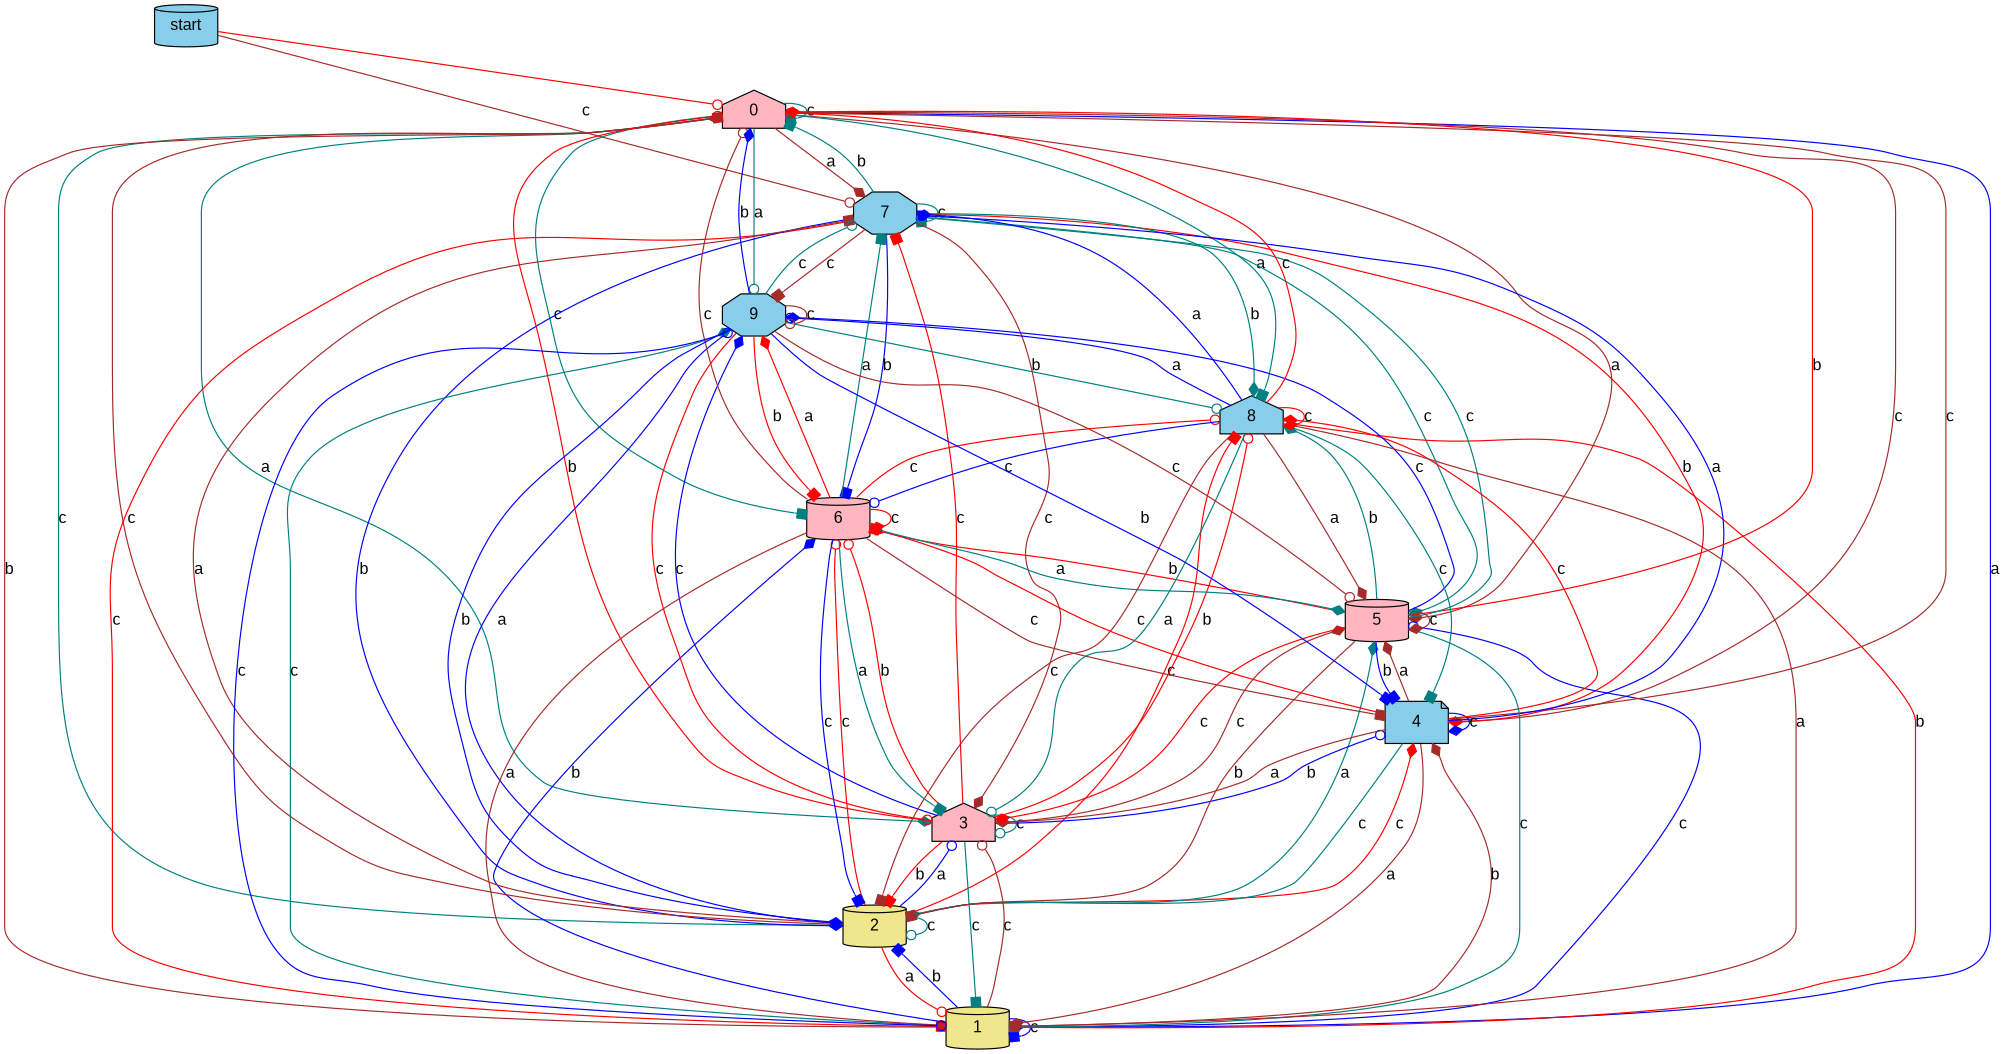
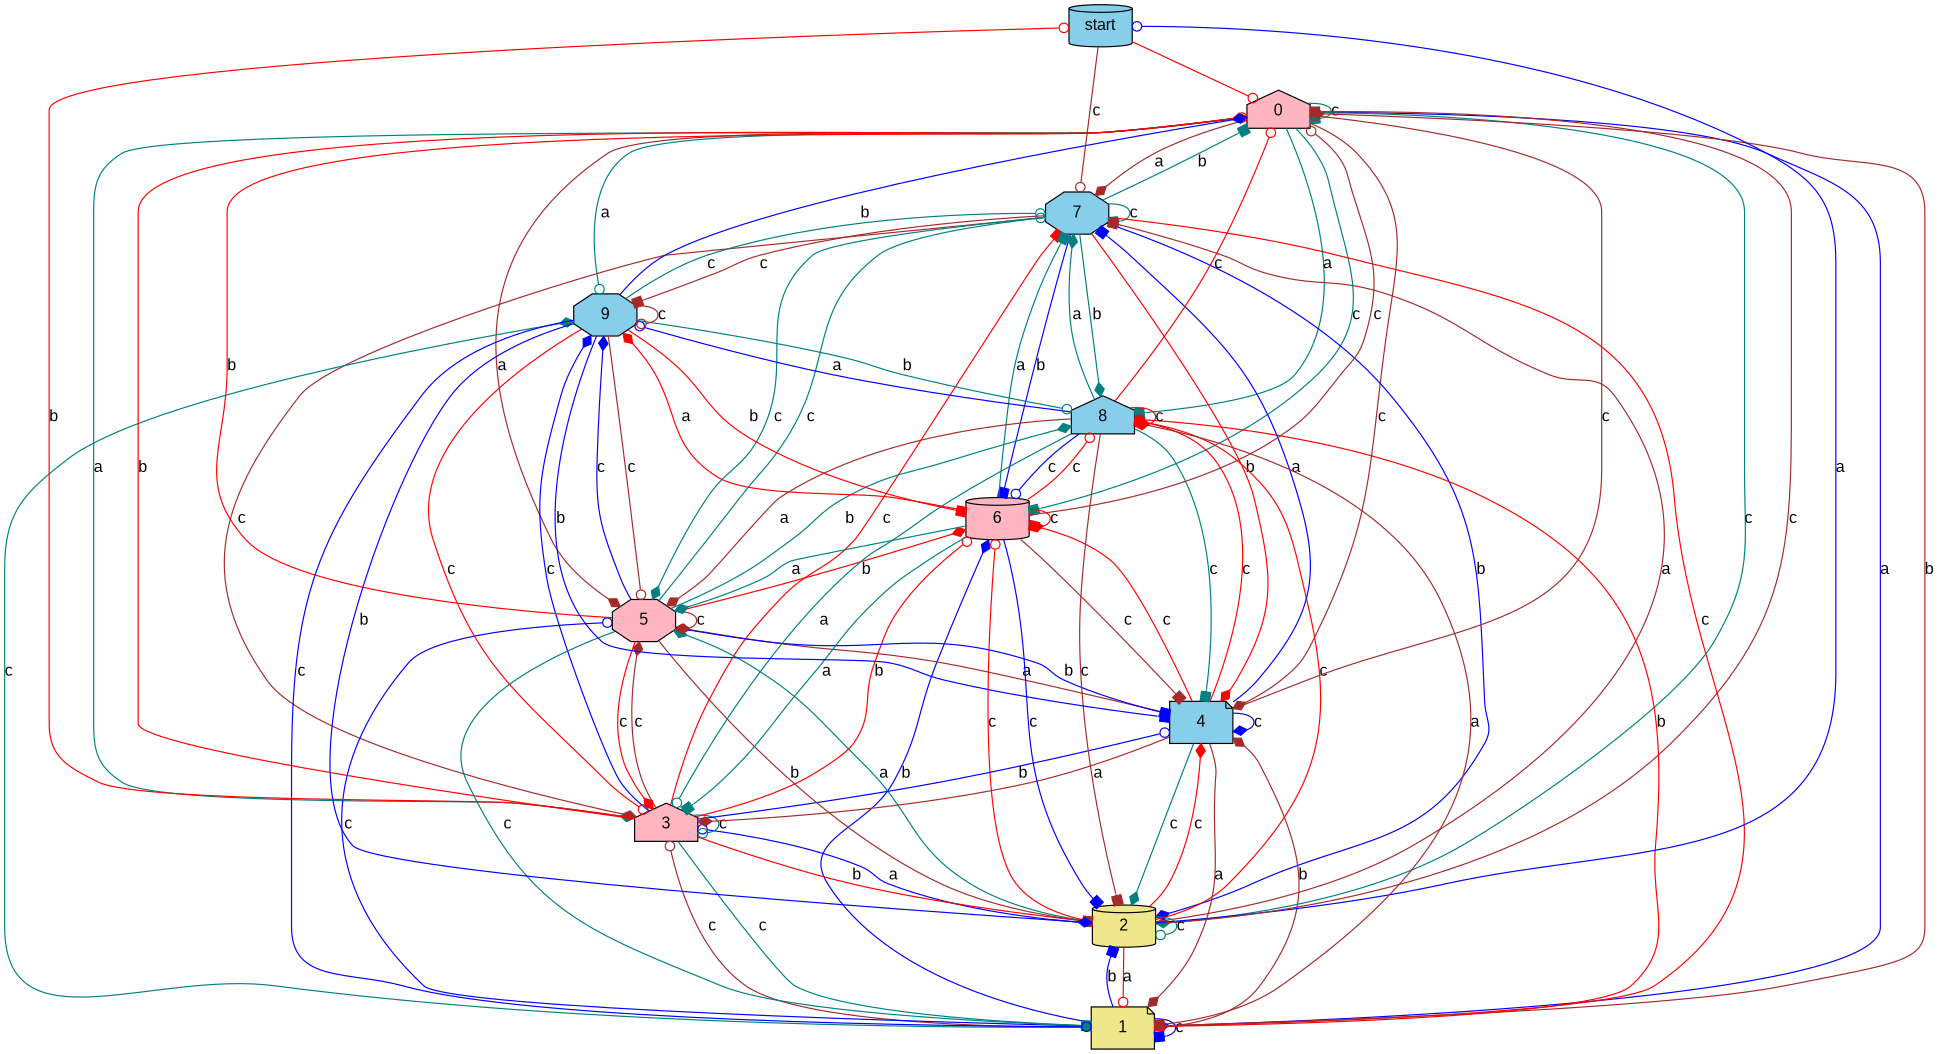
edge "8" -> "7": color blue -> teal
node "5": shape cylinder -> octagon
edge "3" -> "8": now "3" -> "start"
edge "2" -> "9": now "2" -> "start"
edge "6" -> "1": removed, label "a"
node "1": shape cylinder -> note
